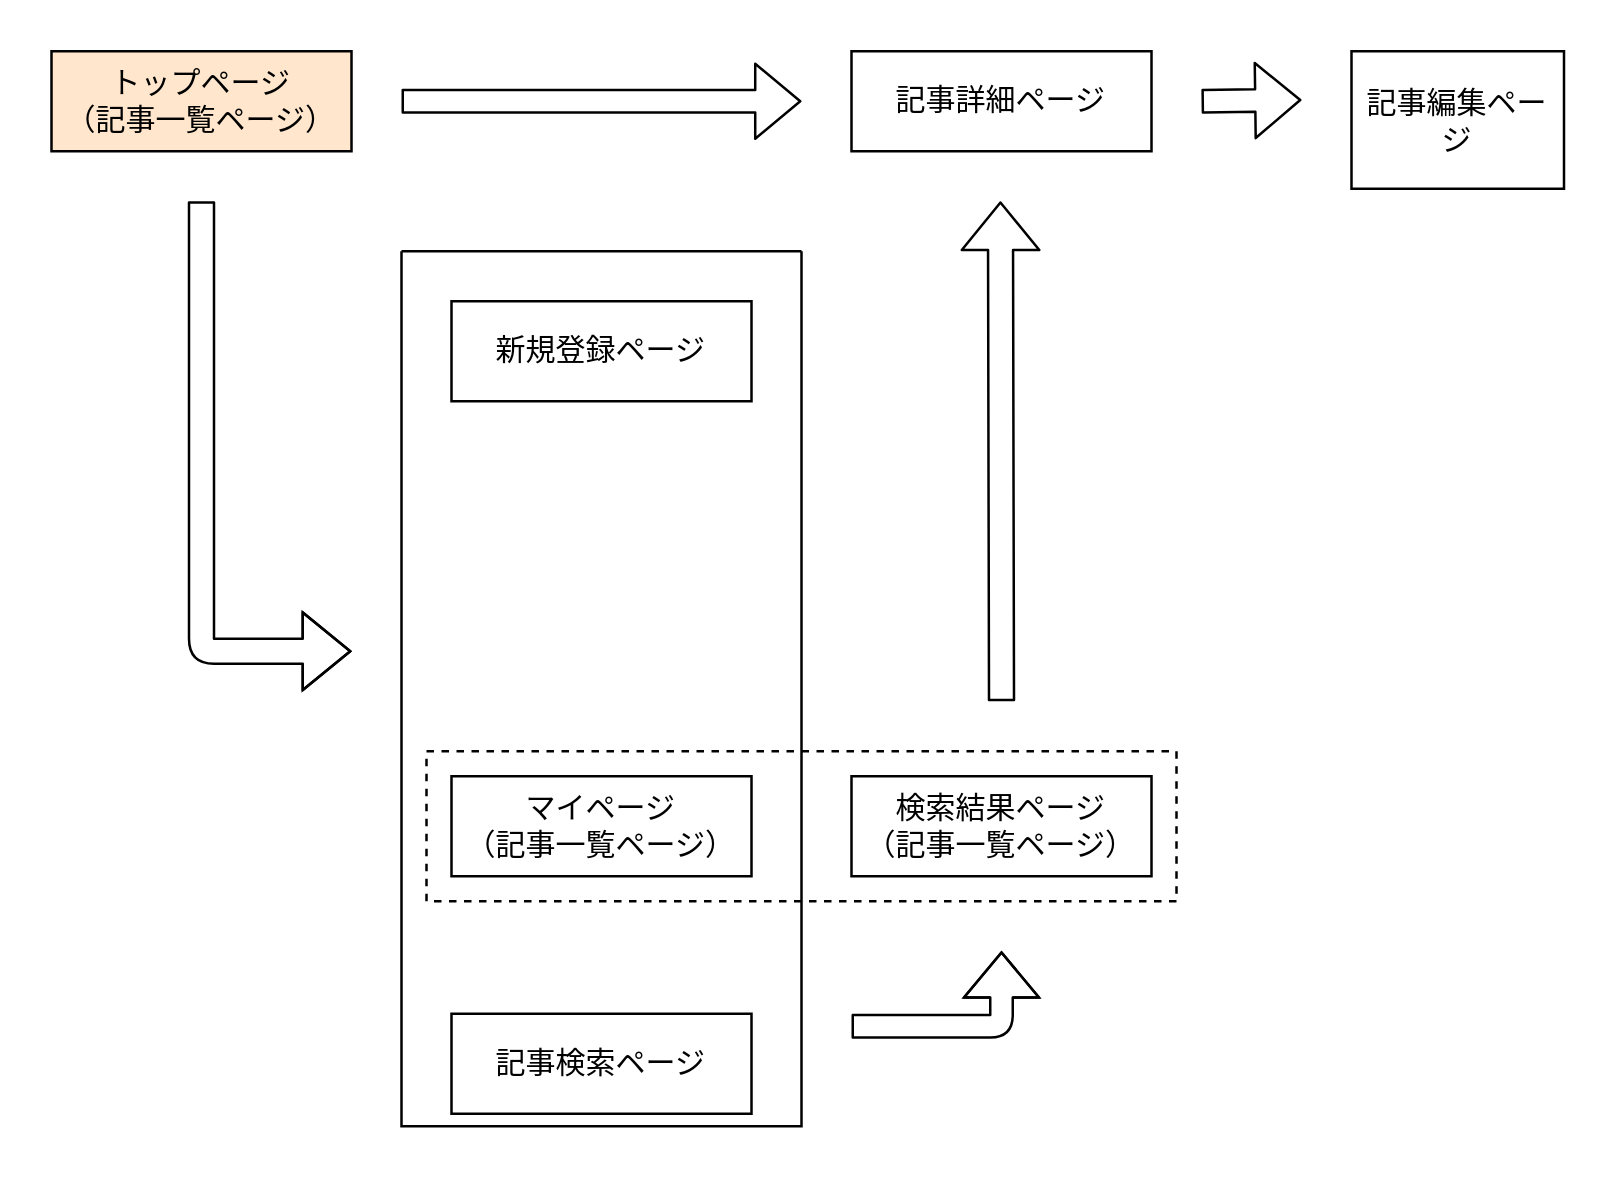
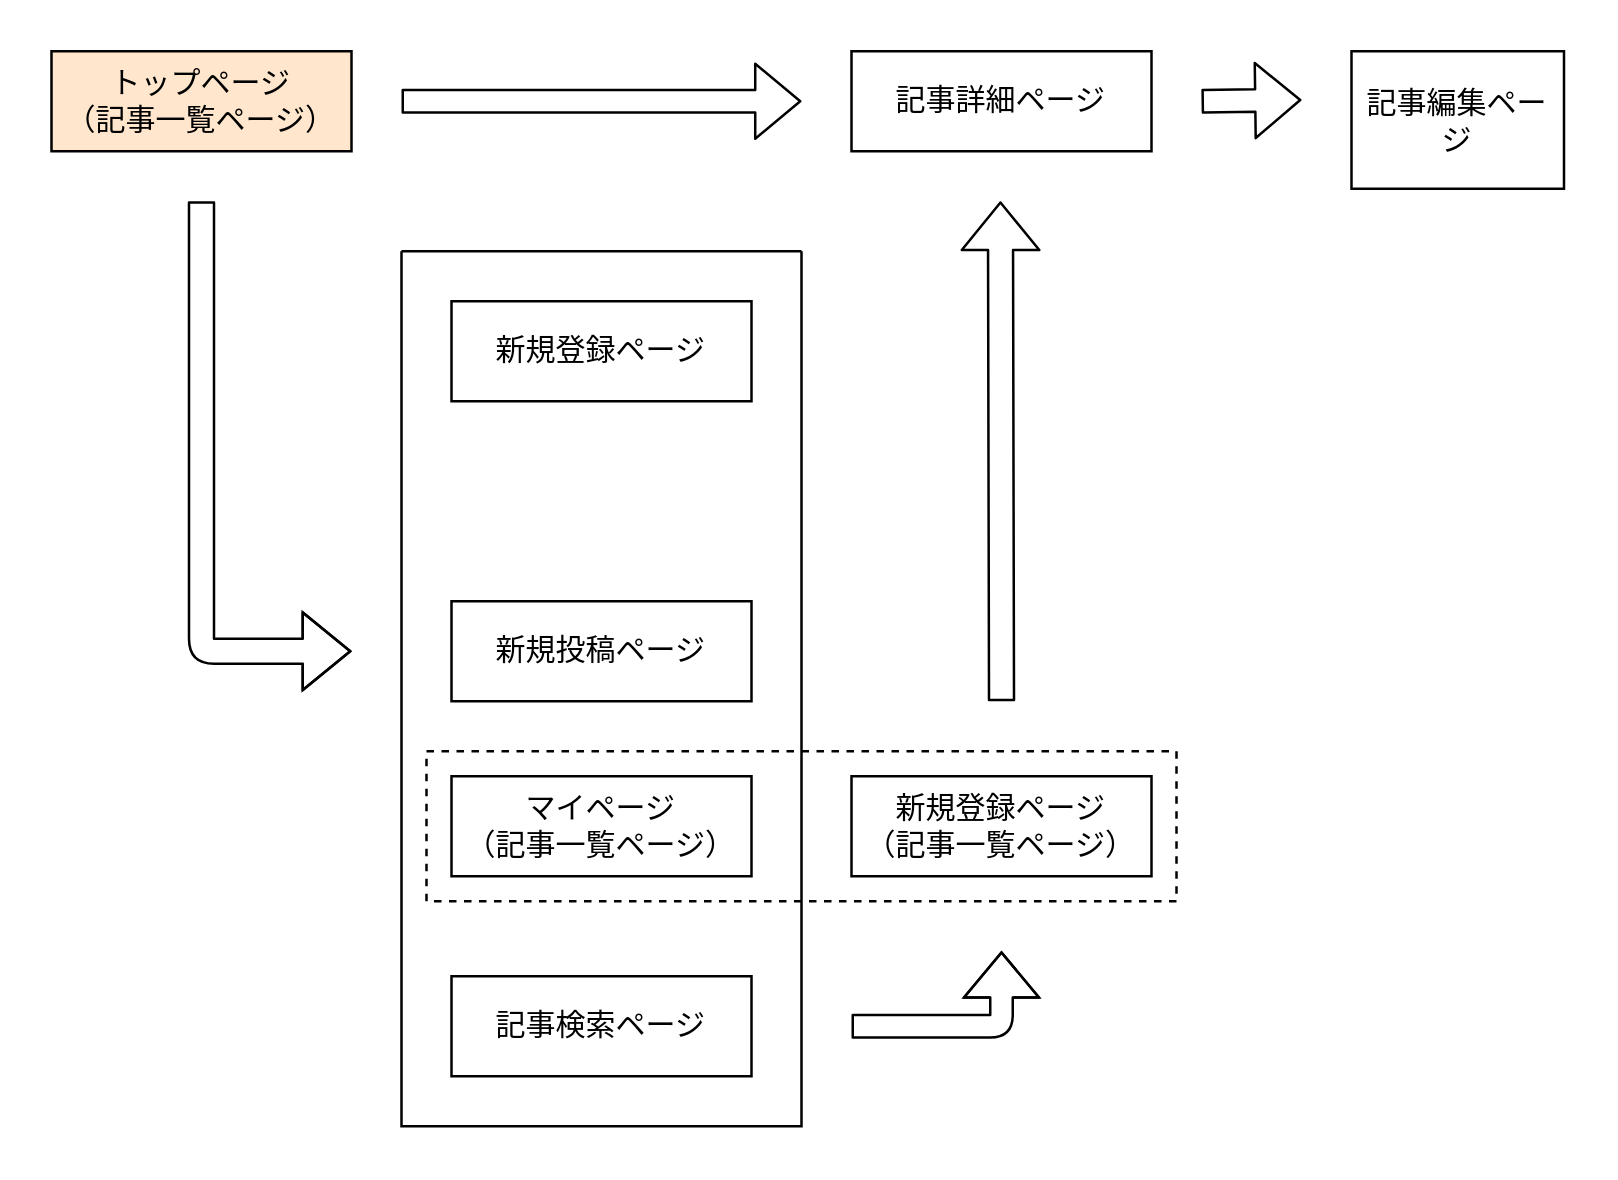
node "新規投稿ページ": added
node "検索結果ページ （記事一覧ページ）": label "検索結果ページ （記事一覧ページ）" -> "新規登録ページ （記事一覧ページ）"
node "記事検索ページ": moved (601, 1064) -> (601, 1026)
